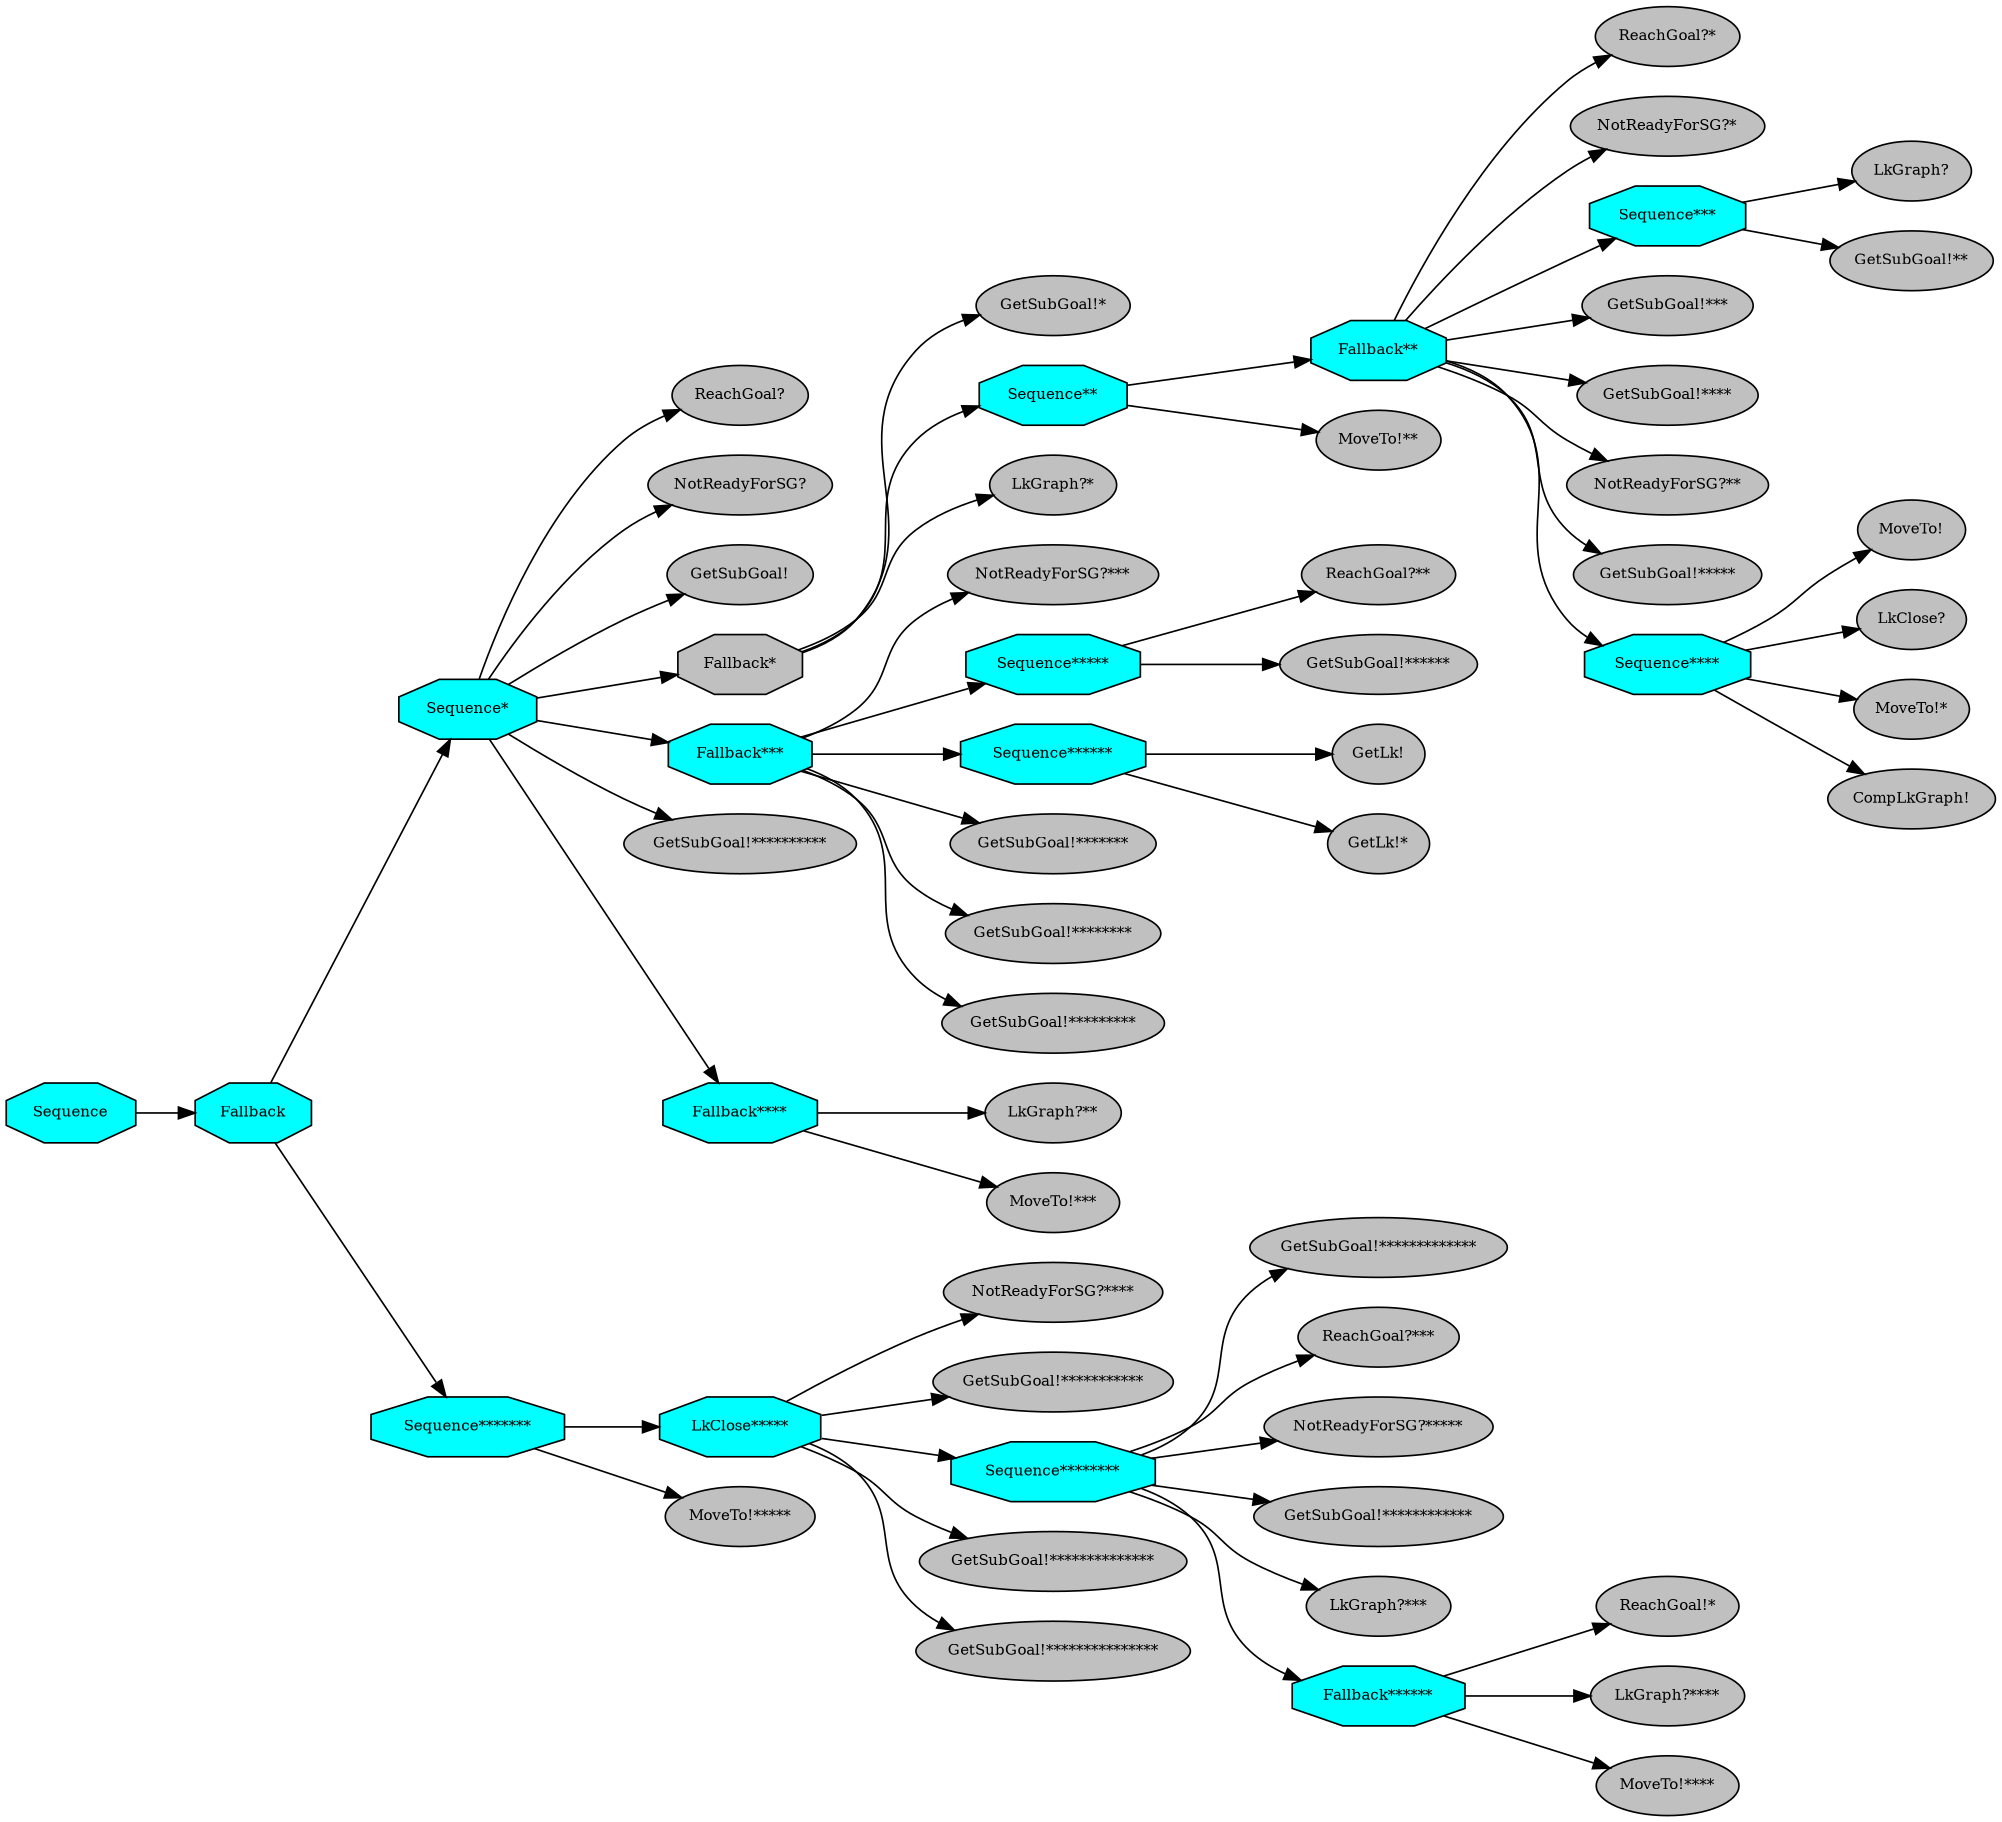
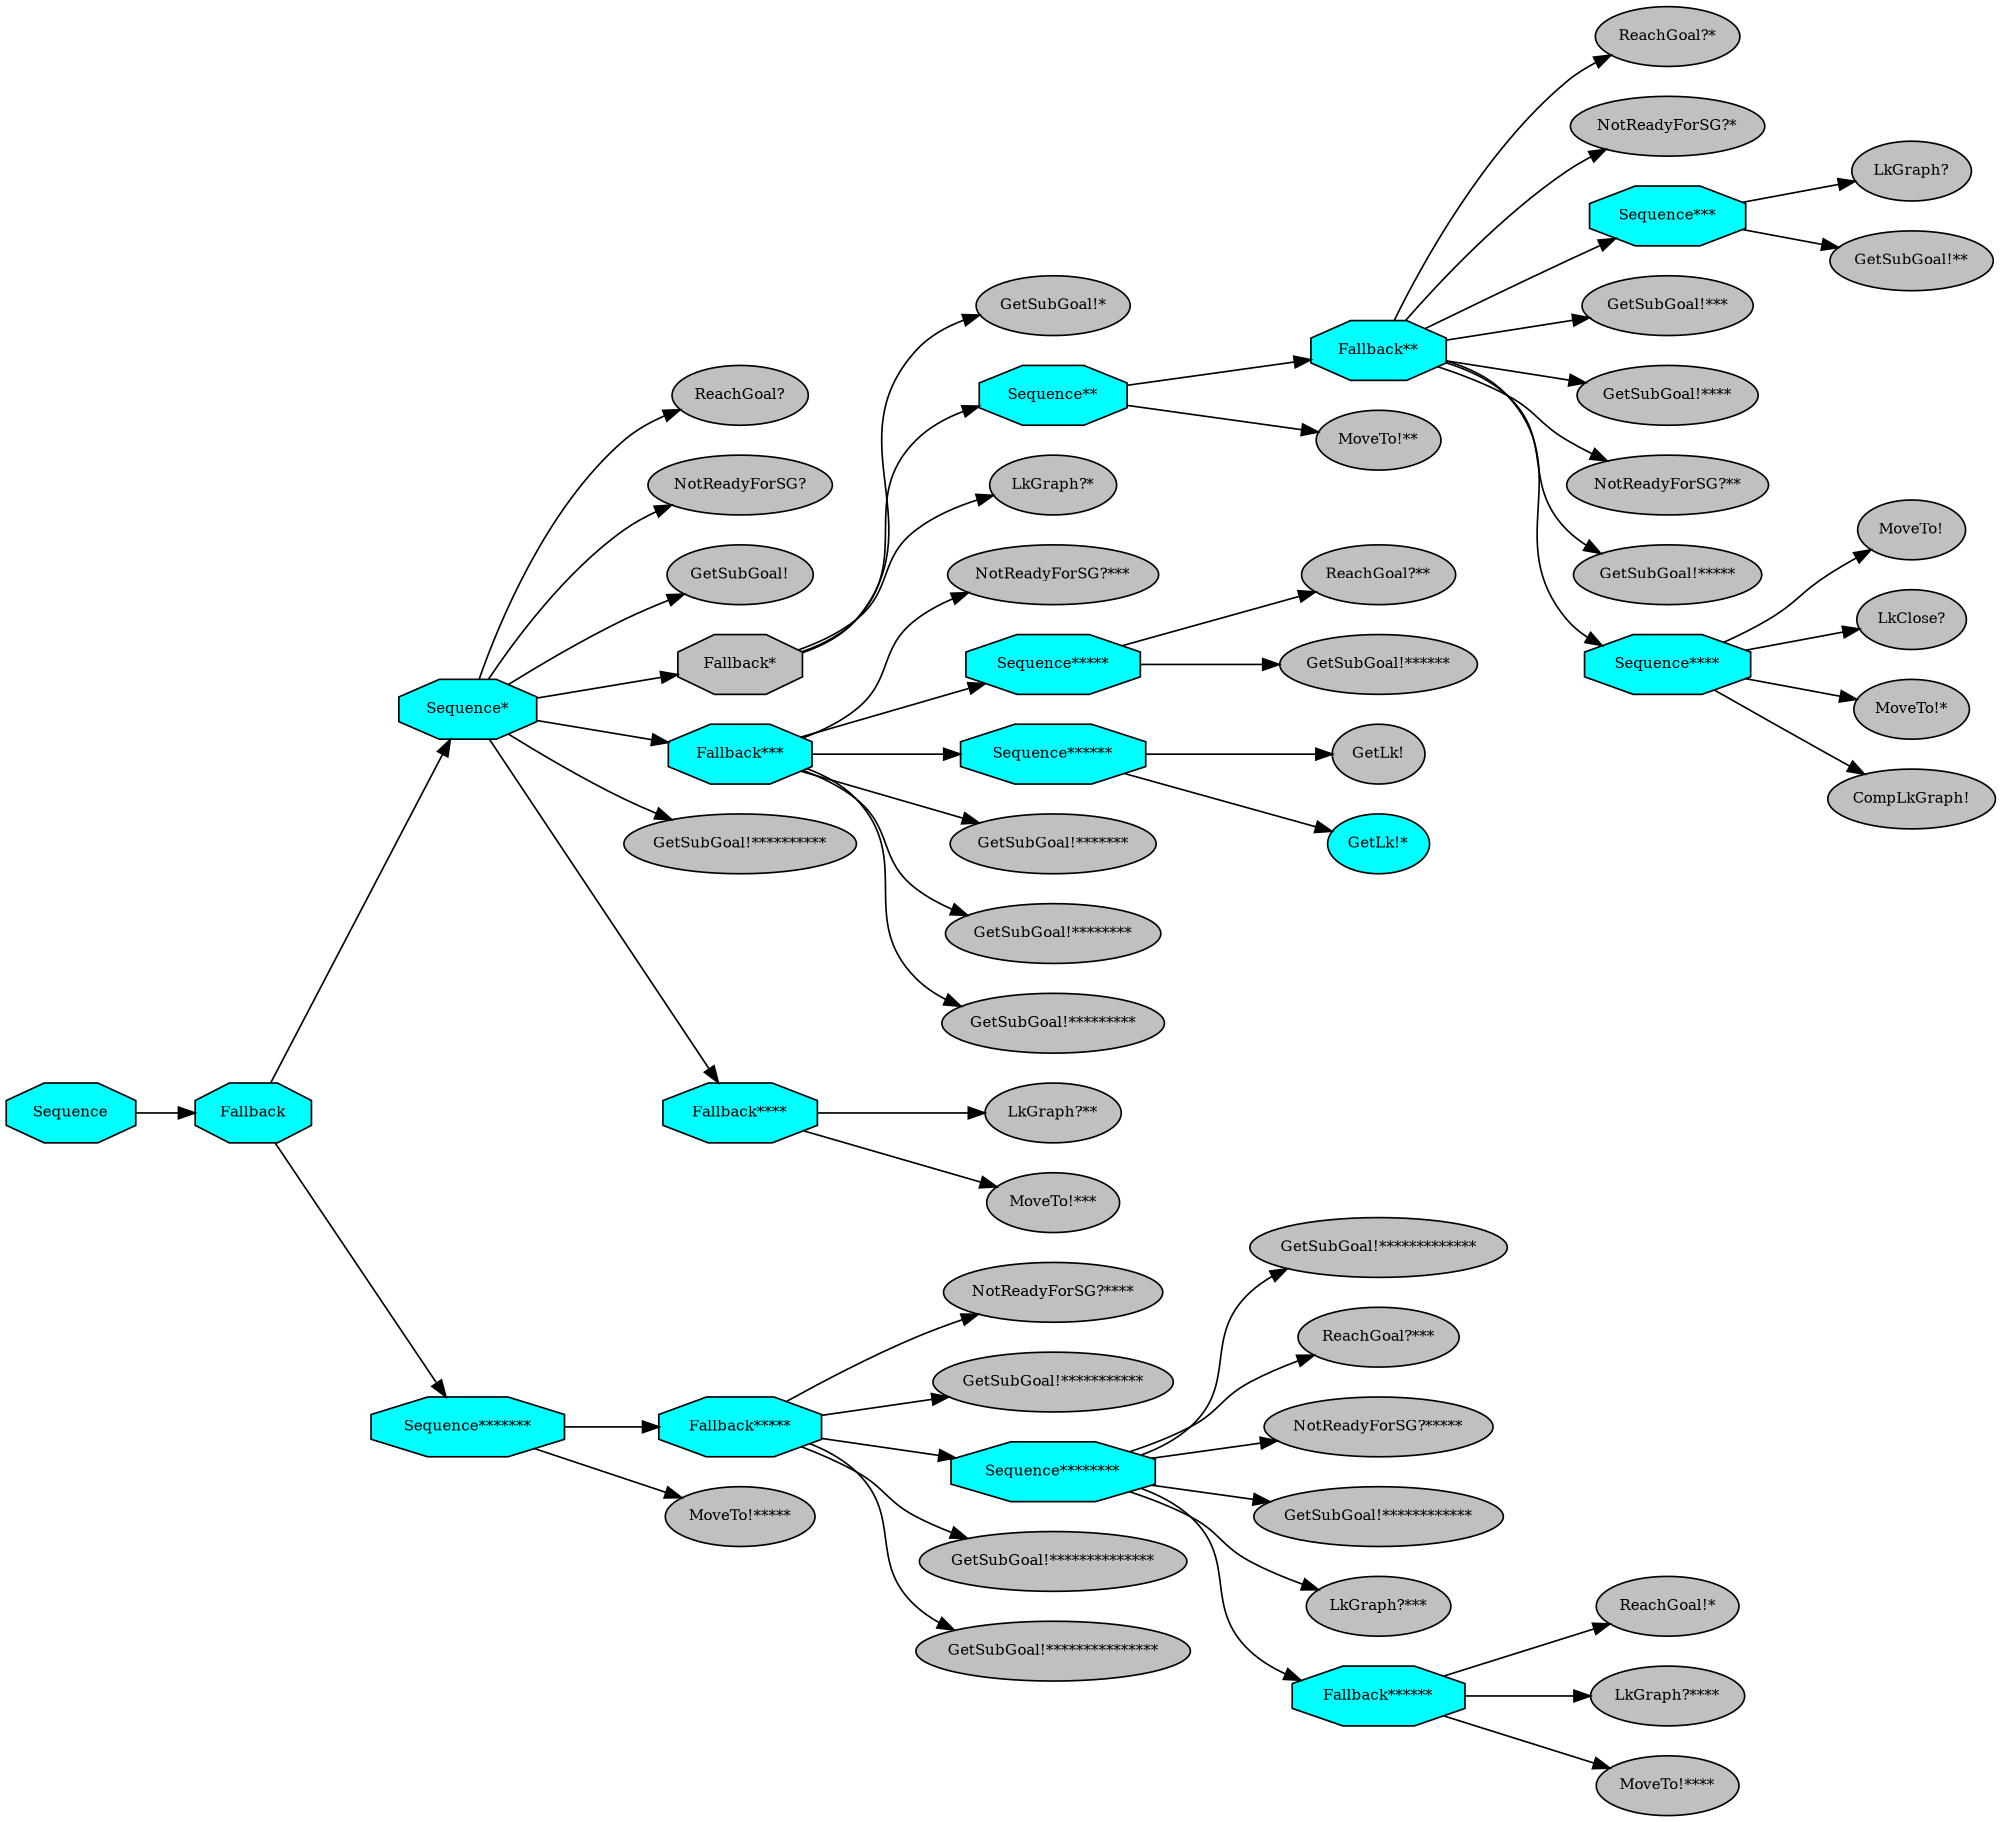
node "GetLk!*": fillcolor gray -> cyan
node "LkClose*****": label "LkClose*****" -> "Fallback*****"
